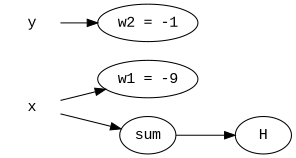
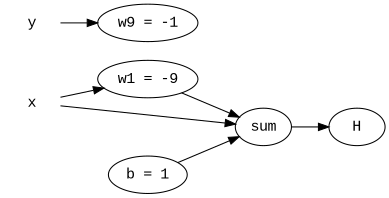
node "w2 = -1": label "w2 = -1" -> "w9 = -1"
edge "w1 = -9" -> "sum": added
node "b = 1": added
